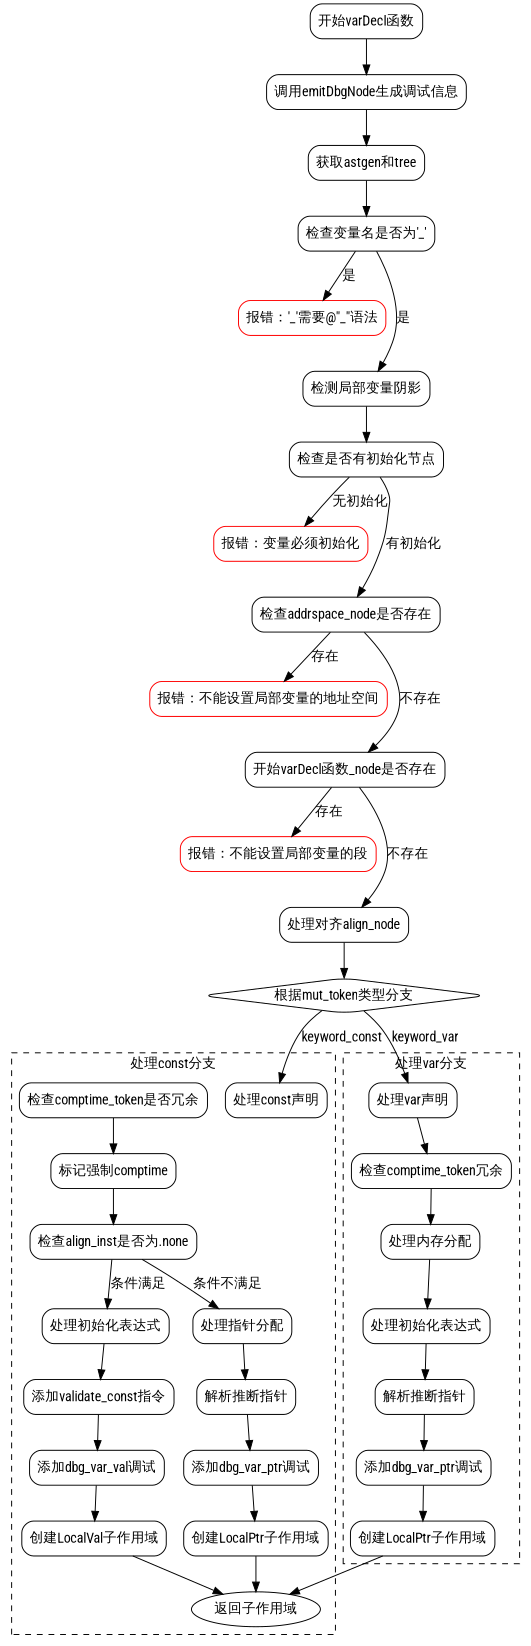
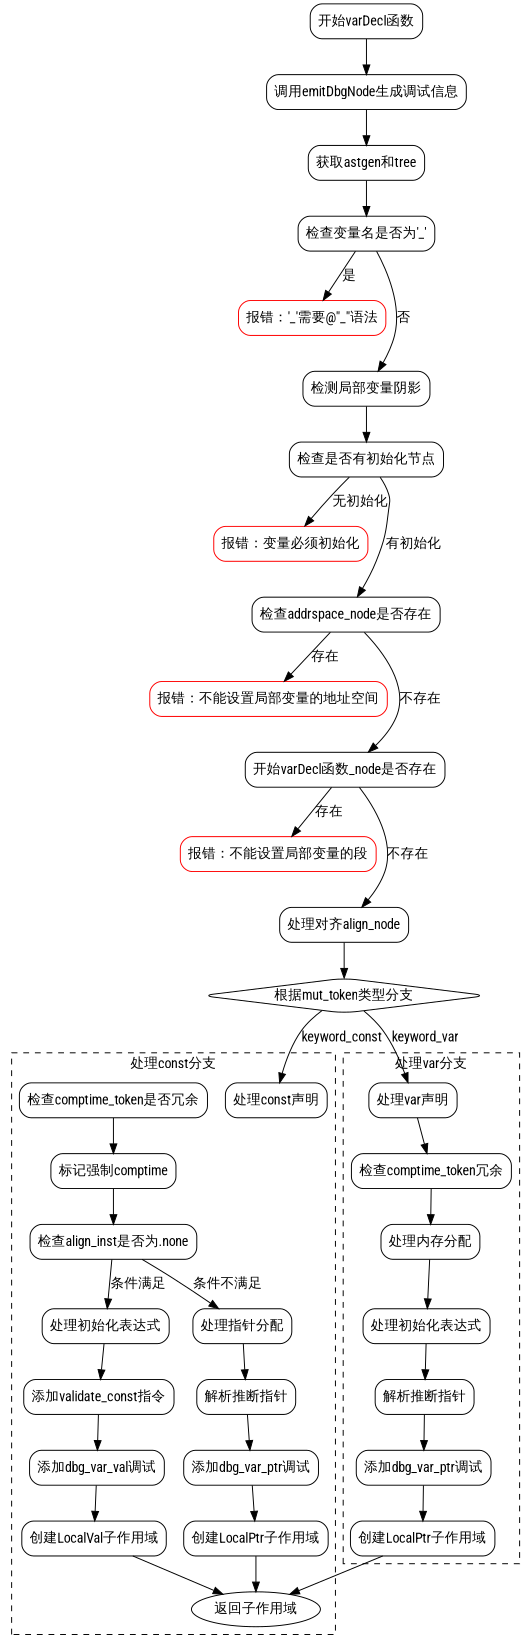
edge "检查变量名是否为'_'" -> "检测局部变量阴影": label "是" -> "否"
